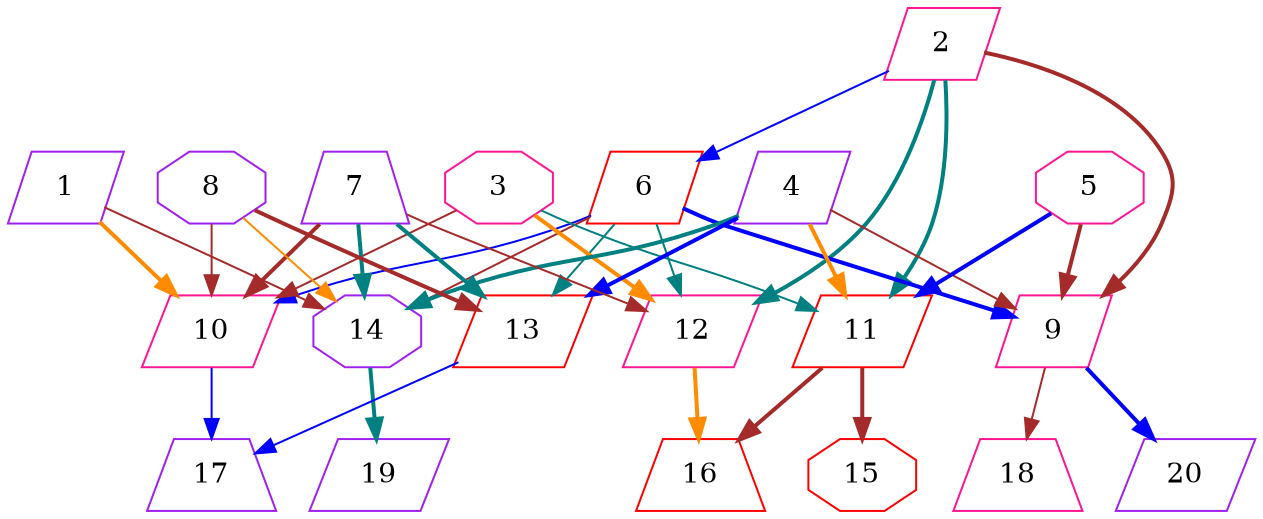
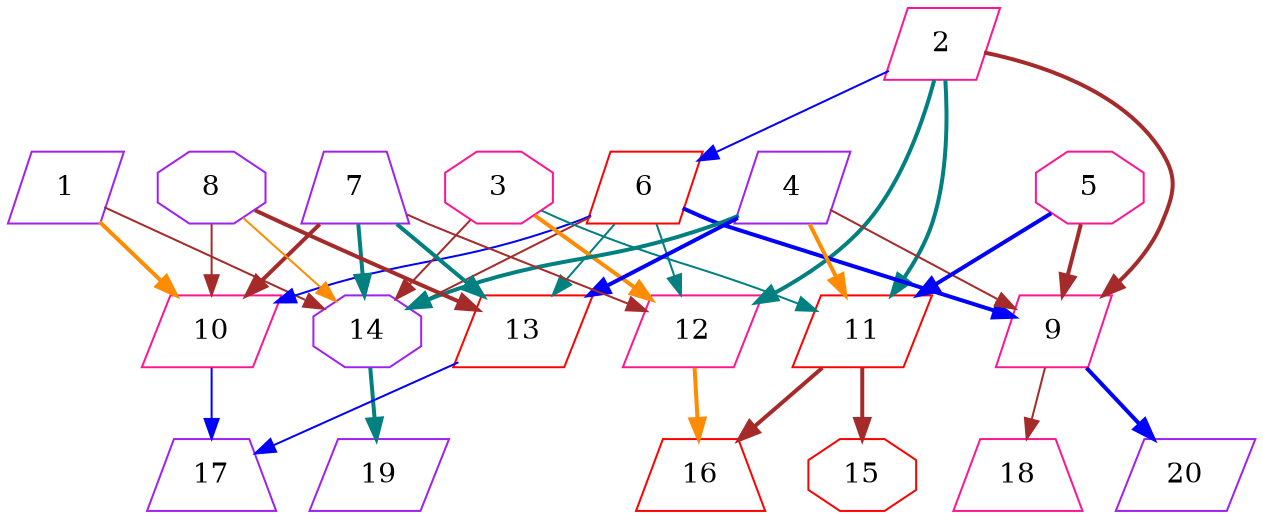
edge "3" -> "10": now "3" -> "14"
